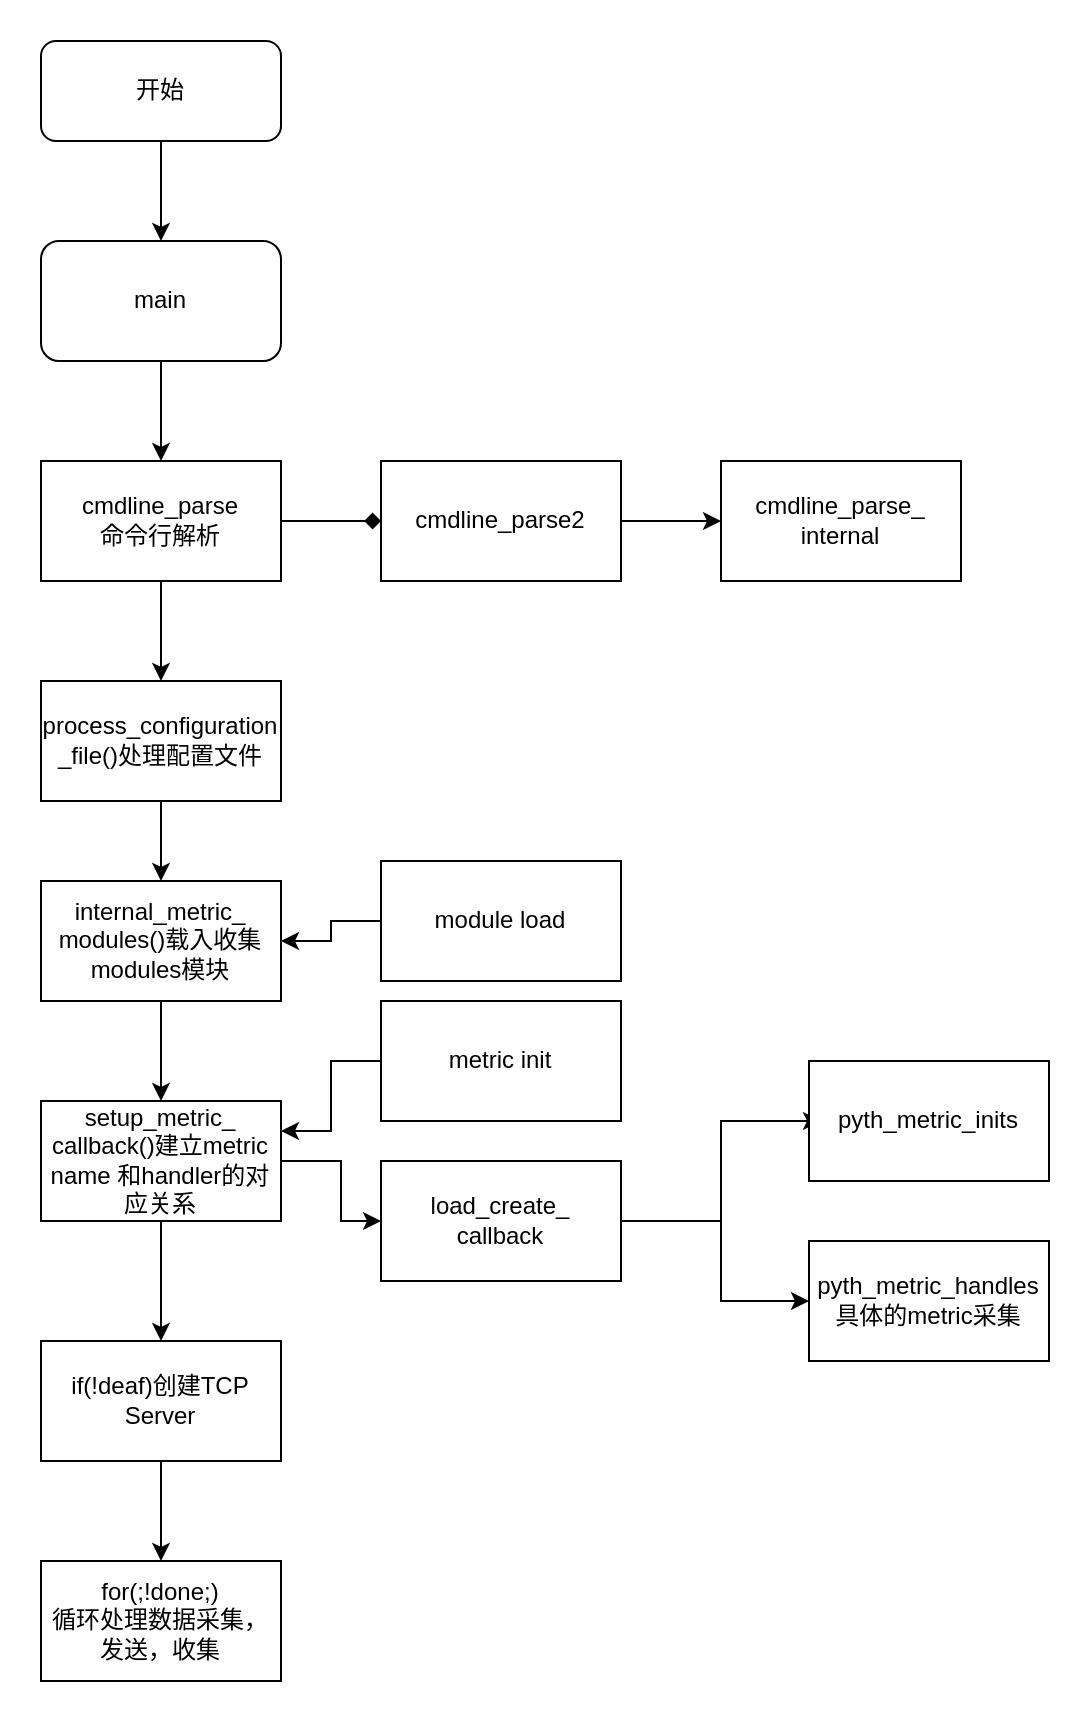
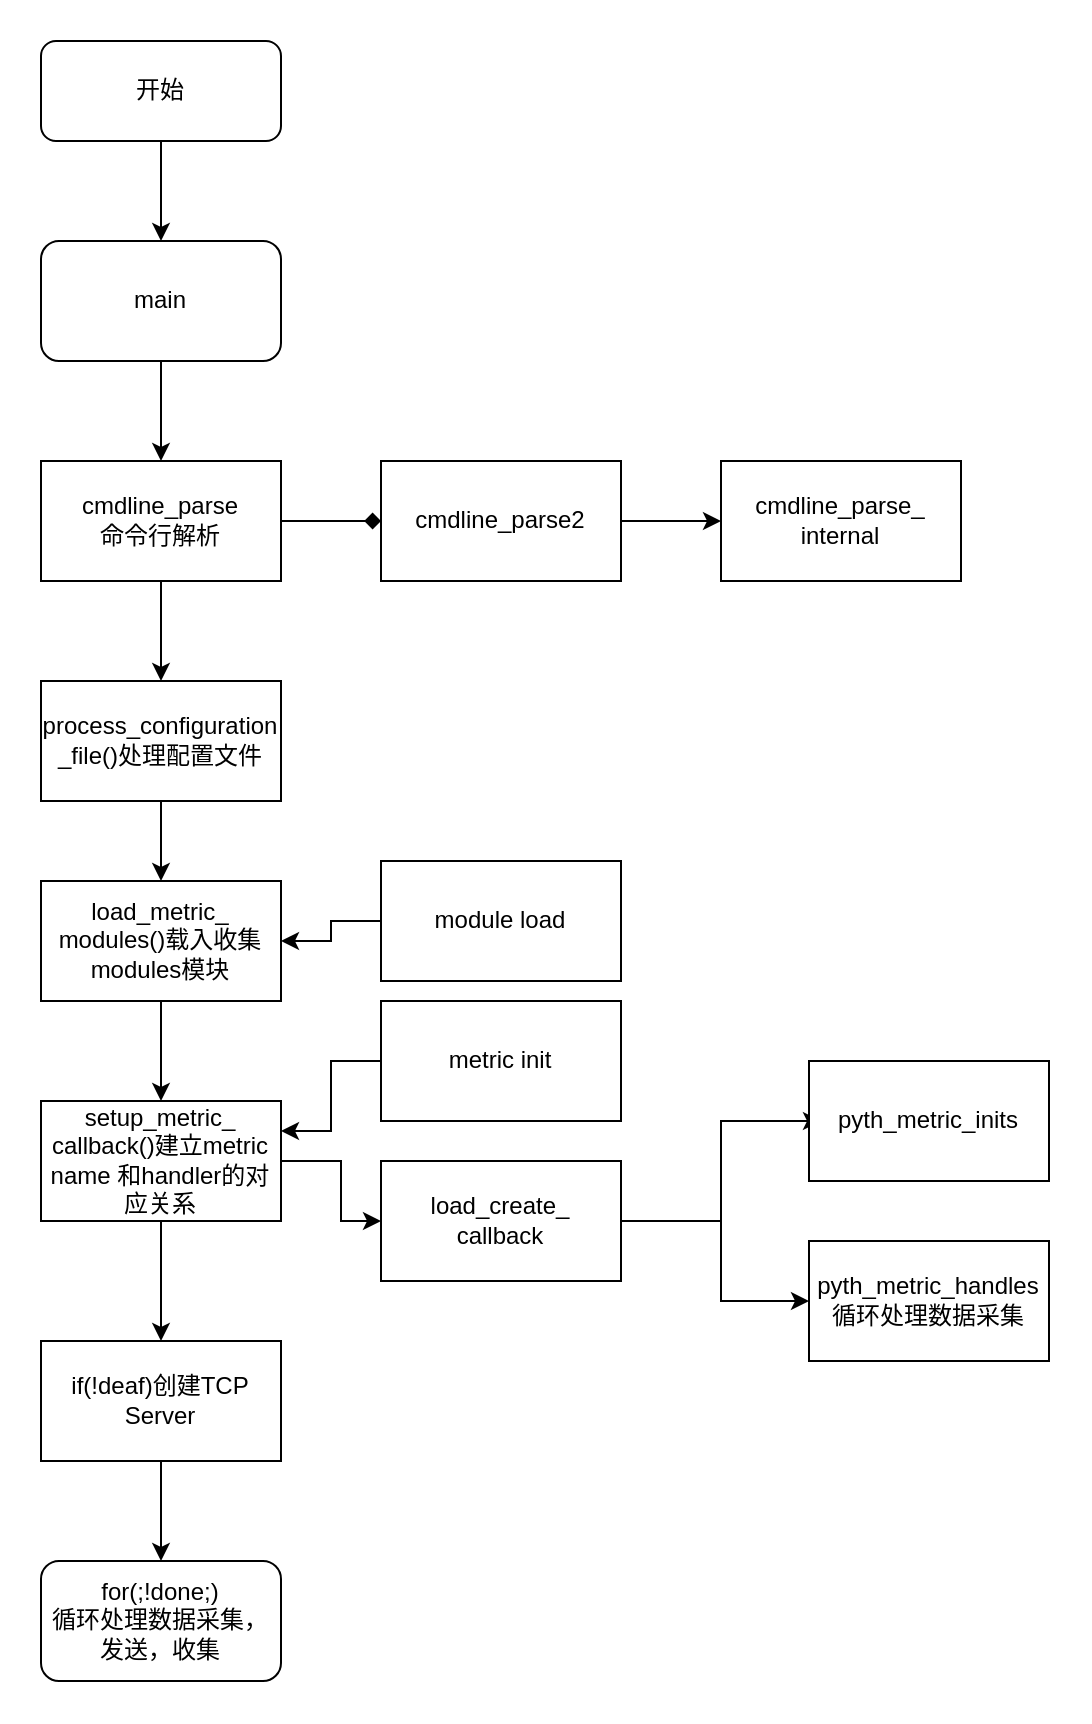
node "internal_metric_ modules()载入收集modules模块": label "internal_metric_ modules()载入收集modules模块" -> "load_metric_ modules()载入收集modules模块"
node "pyth_metric_handles 具体的metric采集": label "pyth_metric_handles 具体的metric采集" -> "pyth_metric_handles 循环处理数据采集"
node "for(;!done;) 循环处理数据采集， 发送，收集": shape rectangle -> rounded rectangle
